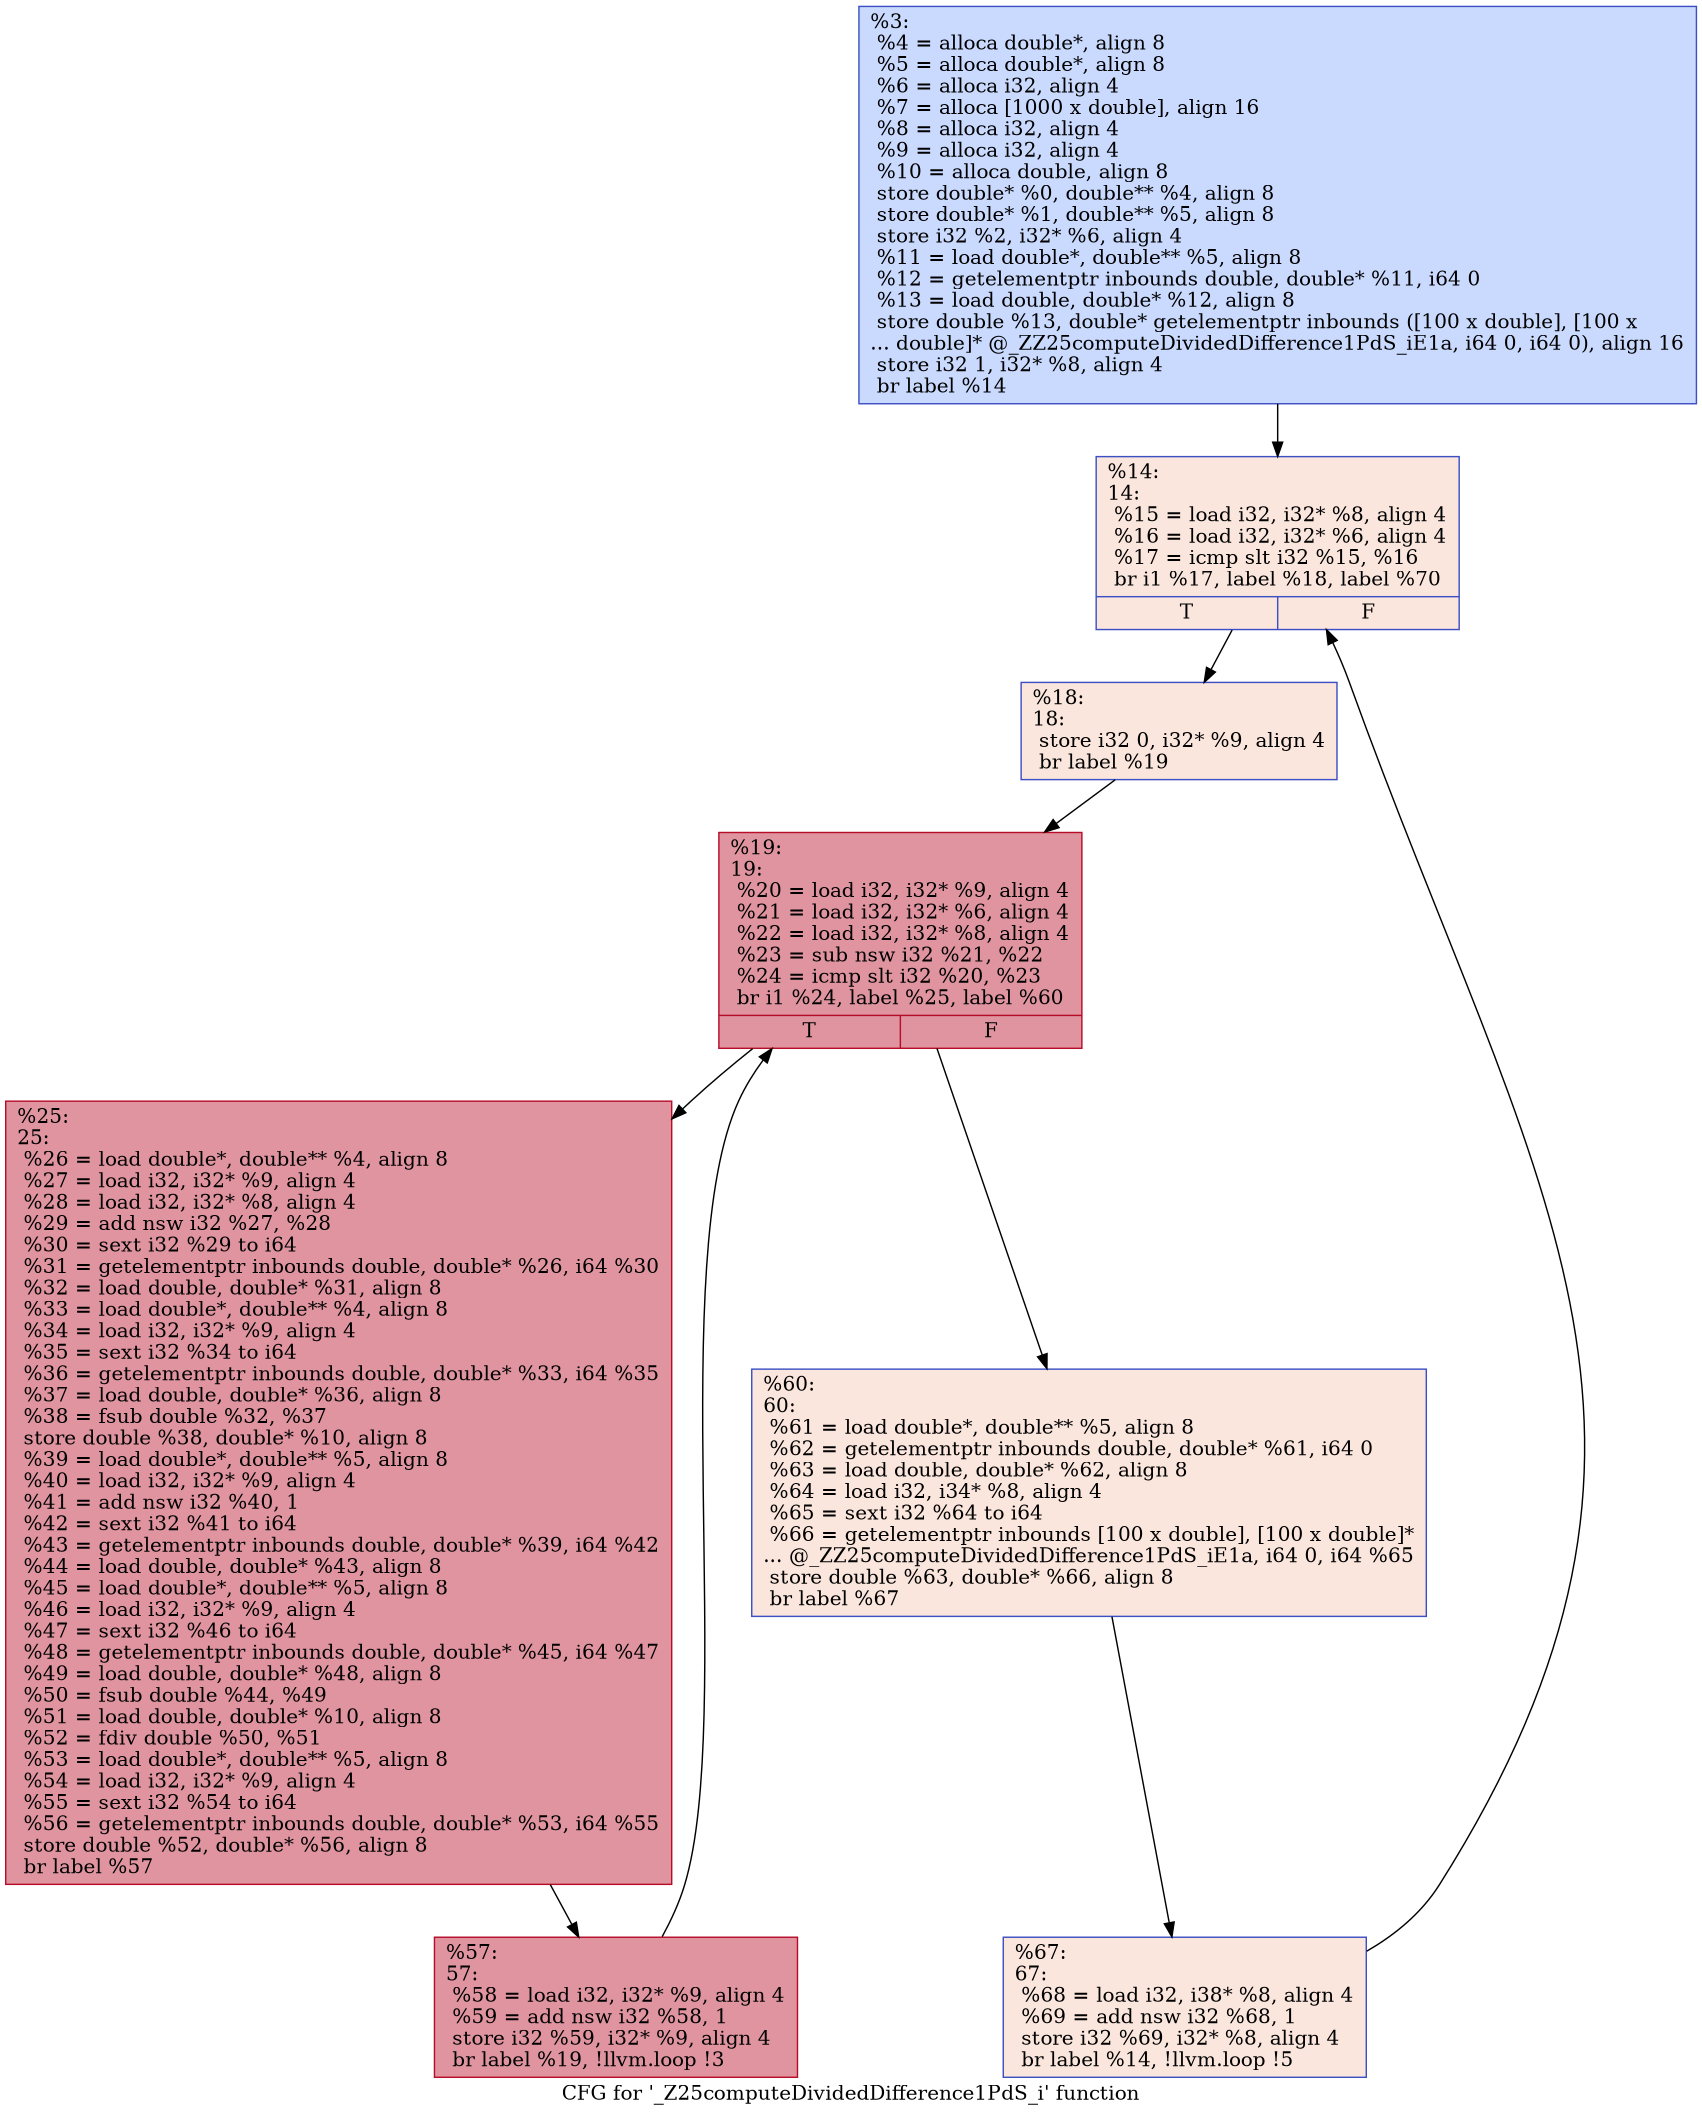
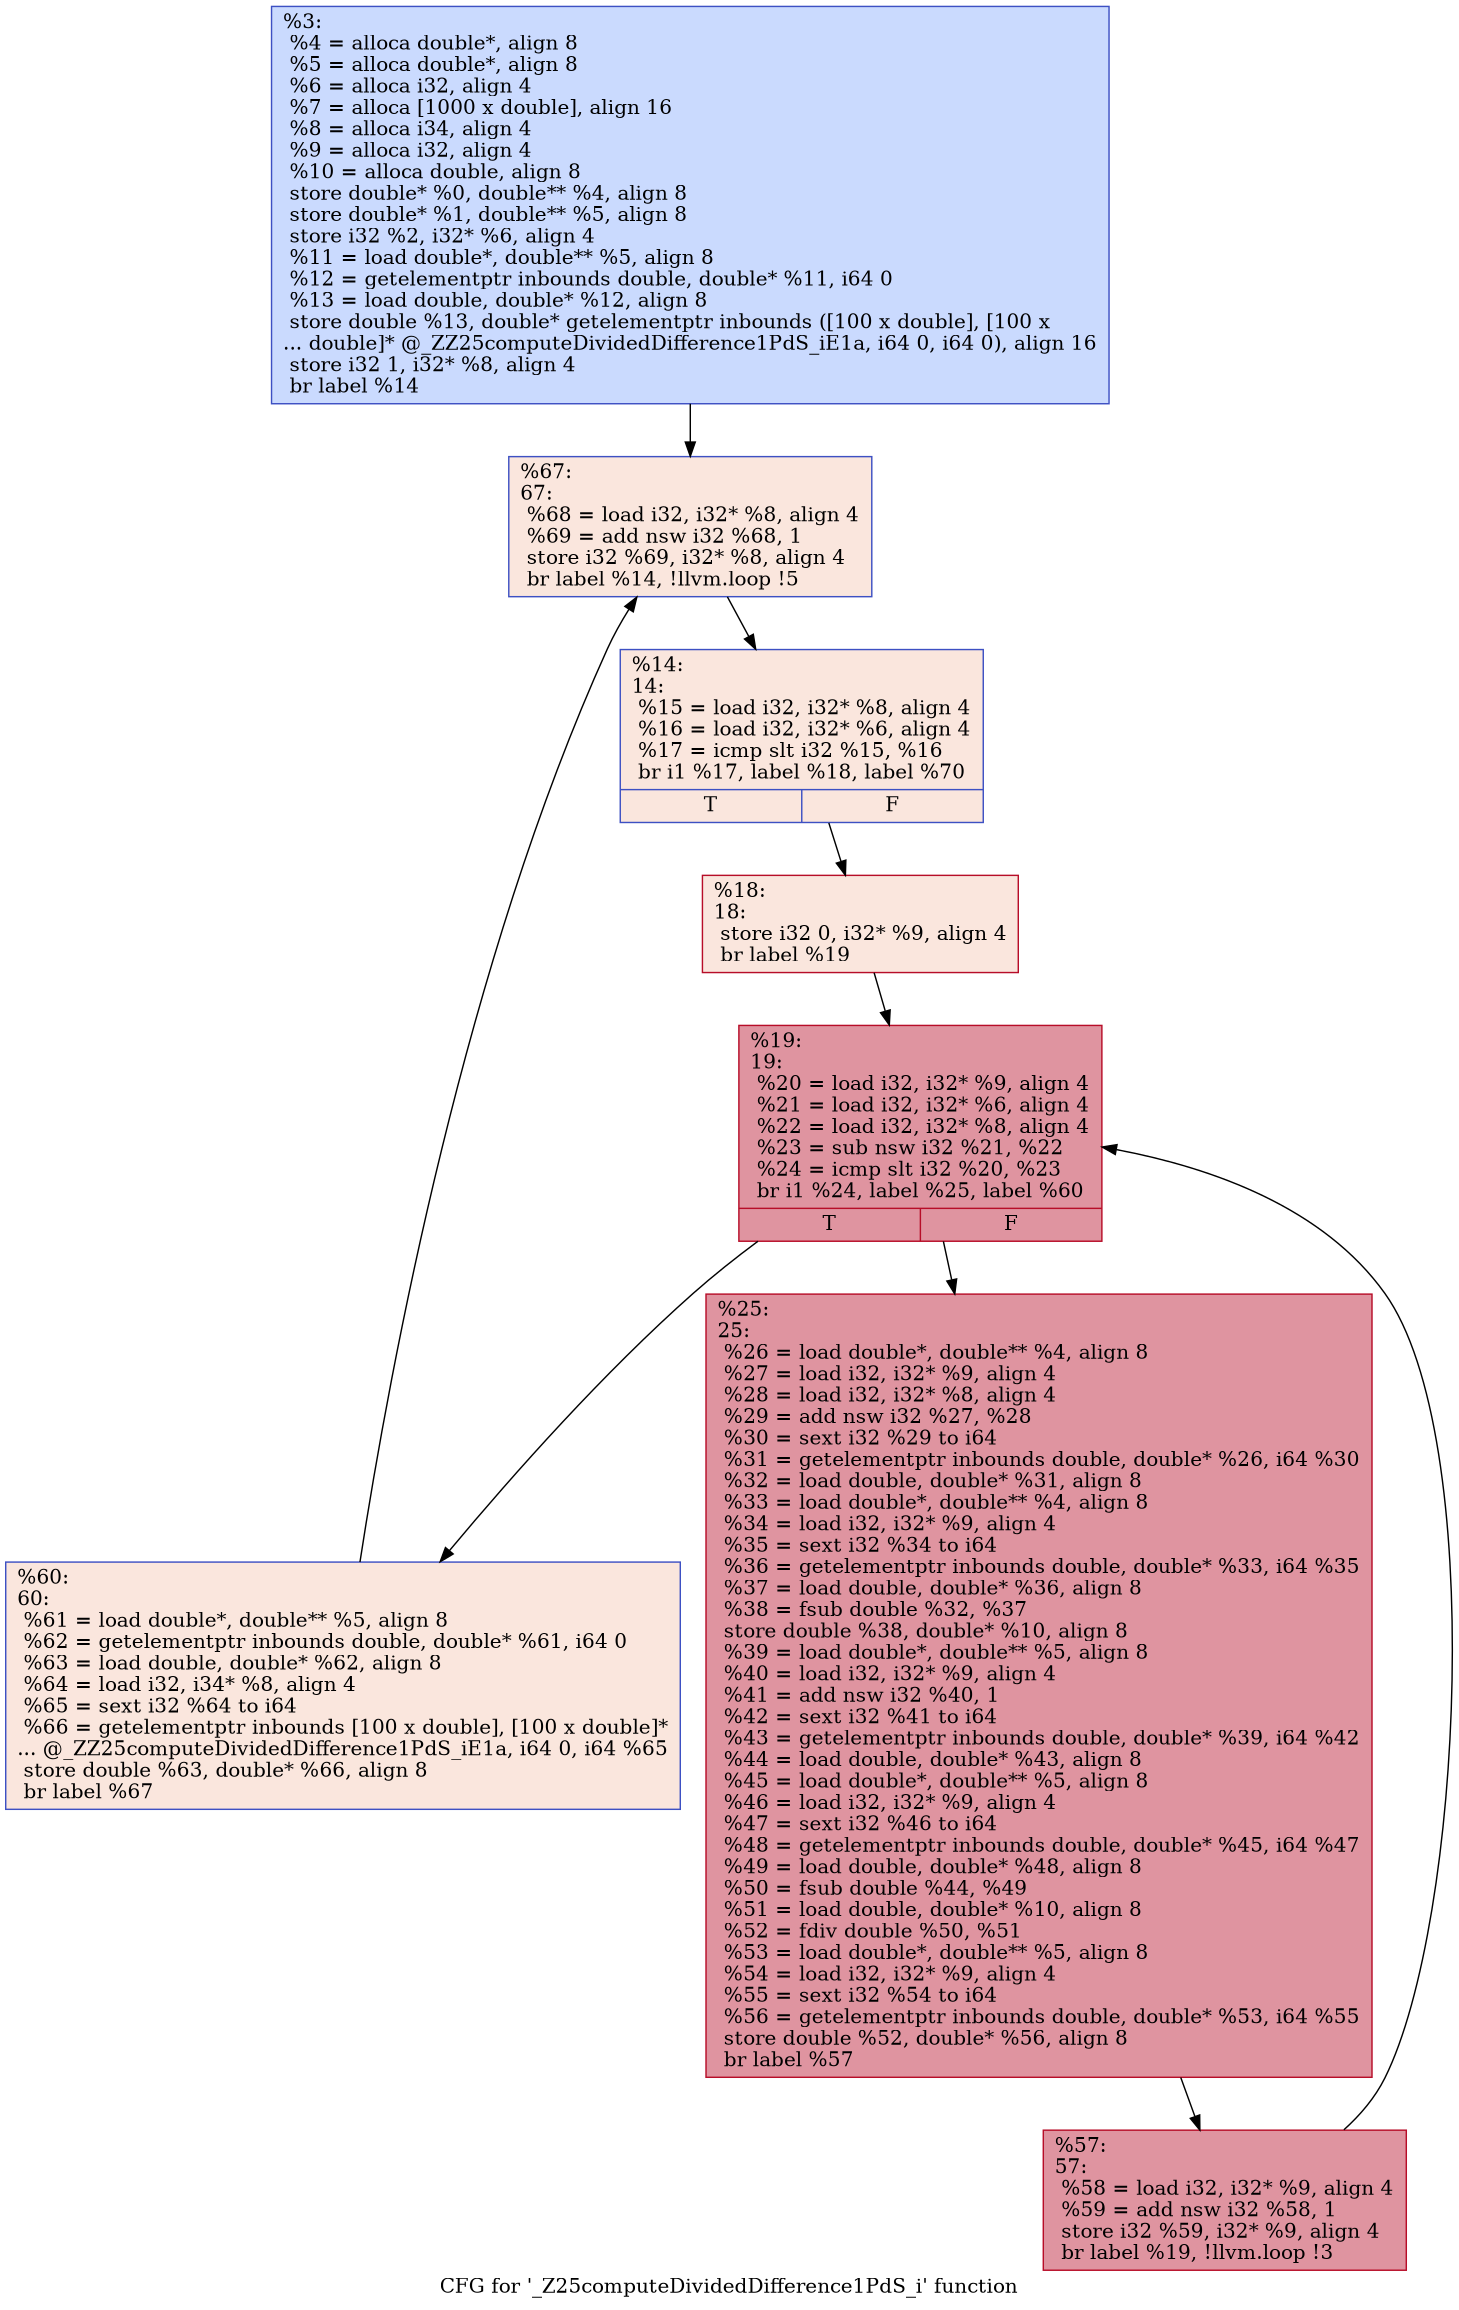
node "%3:": text "%8 = alloca i32, align 4" -> "%8 = alloca i34, align 4"
edge "%3:" -> "%14:": now "%3:" -> "%67:"
node "%18:": color #3d50c3ff -> #b70d28ff
node "%67:": text "%68 = load i32, i38* %8, align 4" -> "%68 = load i32, i32* %8, align 4"
